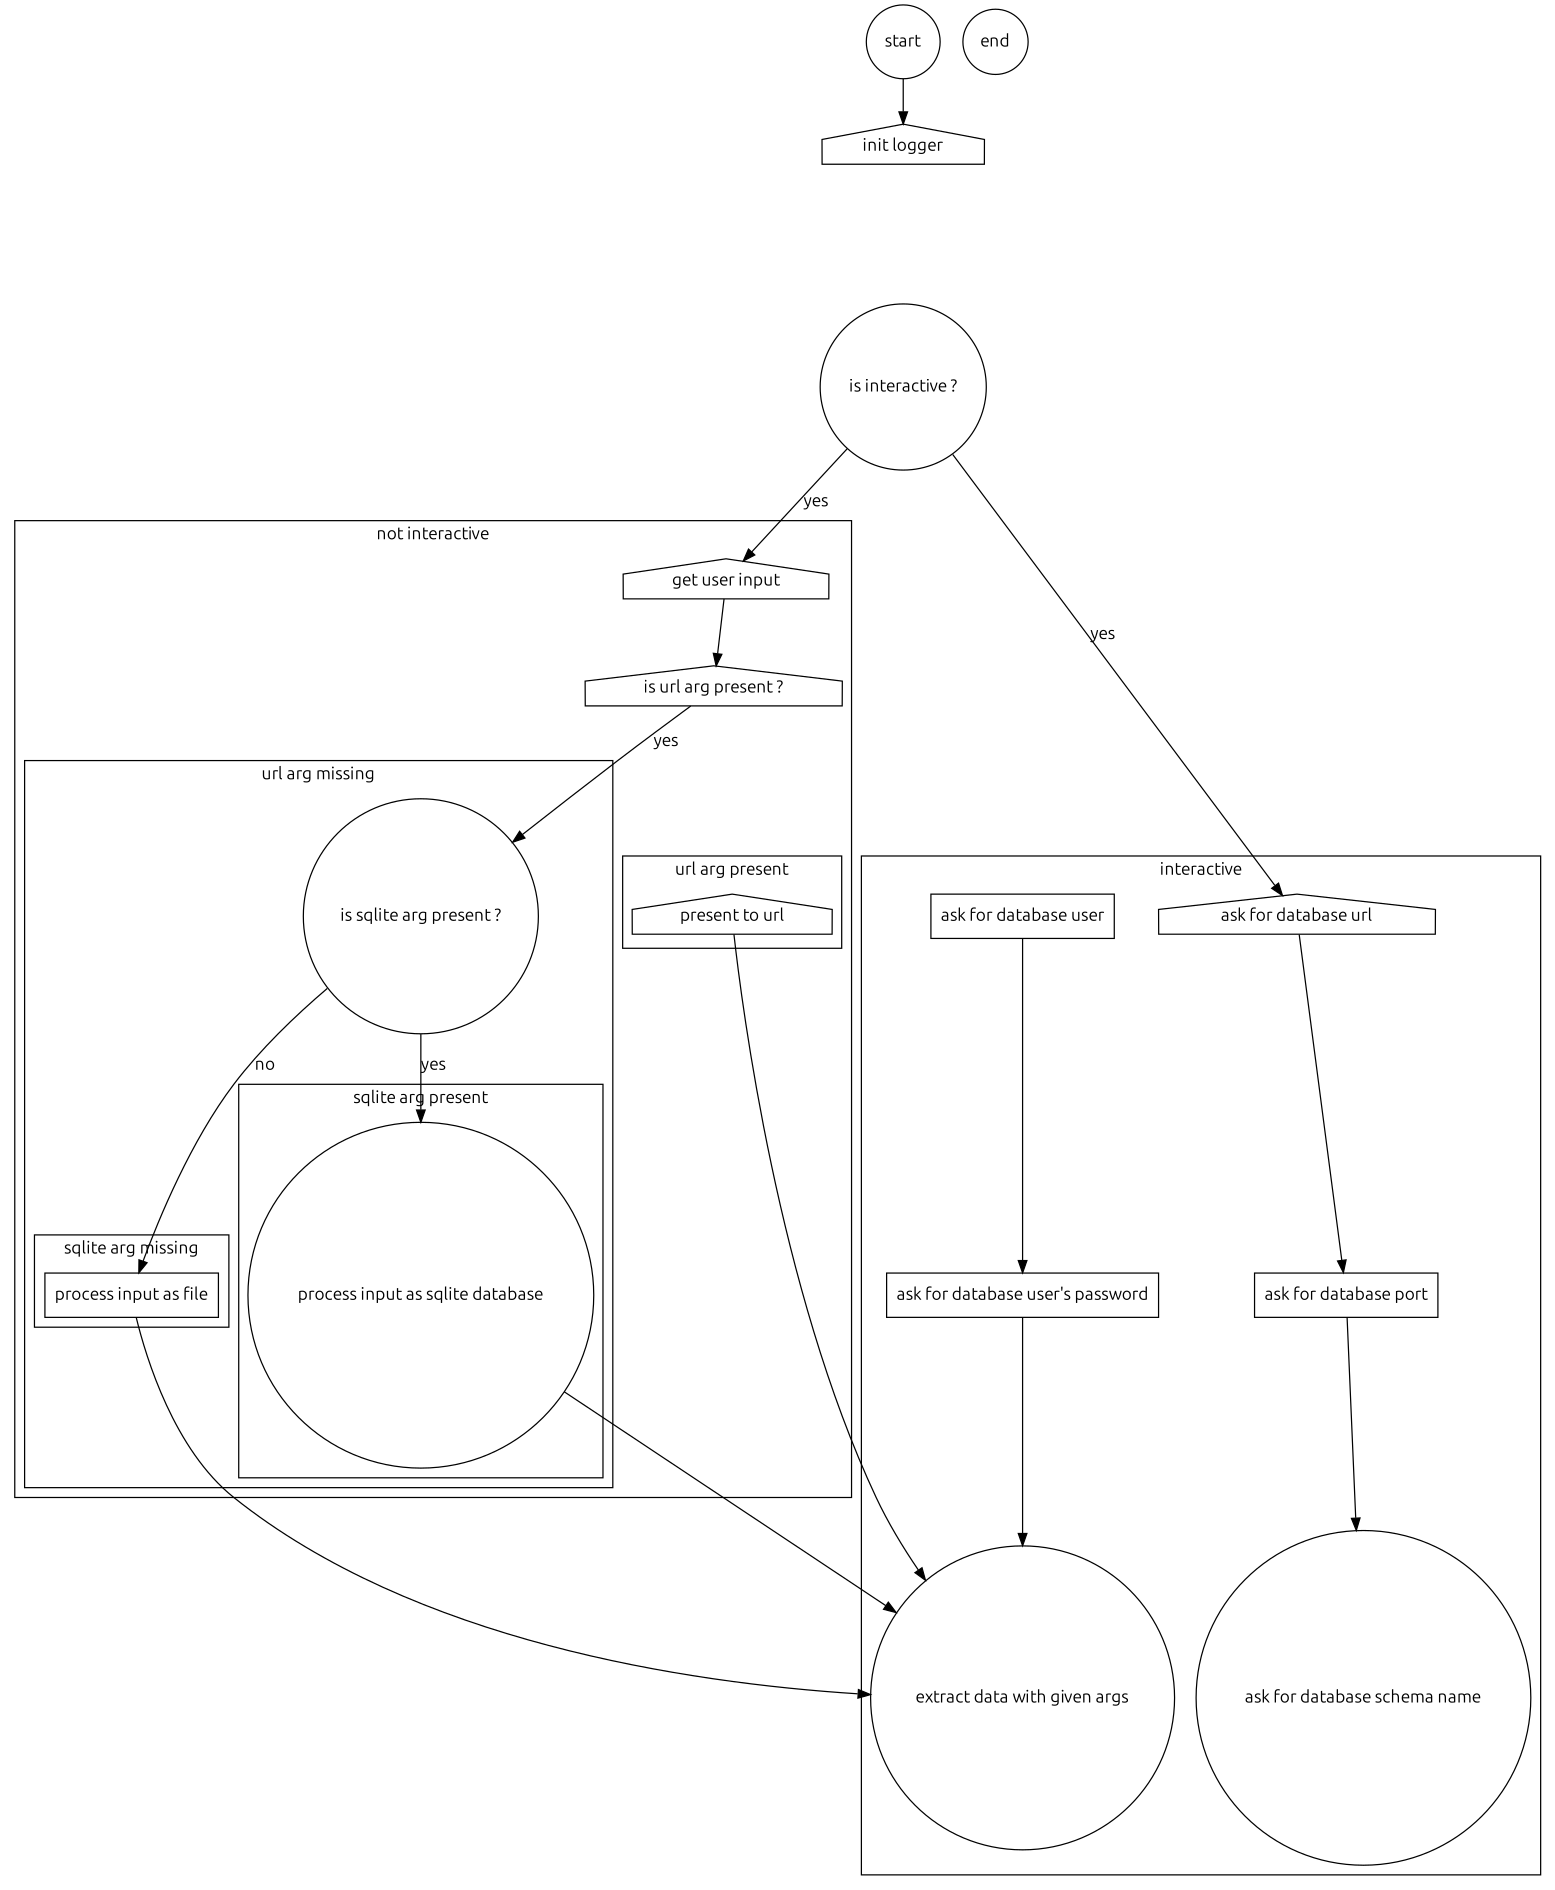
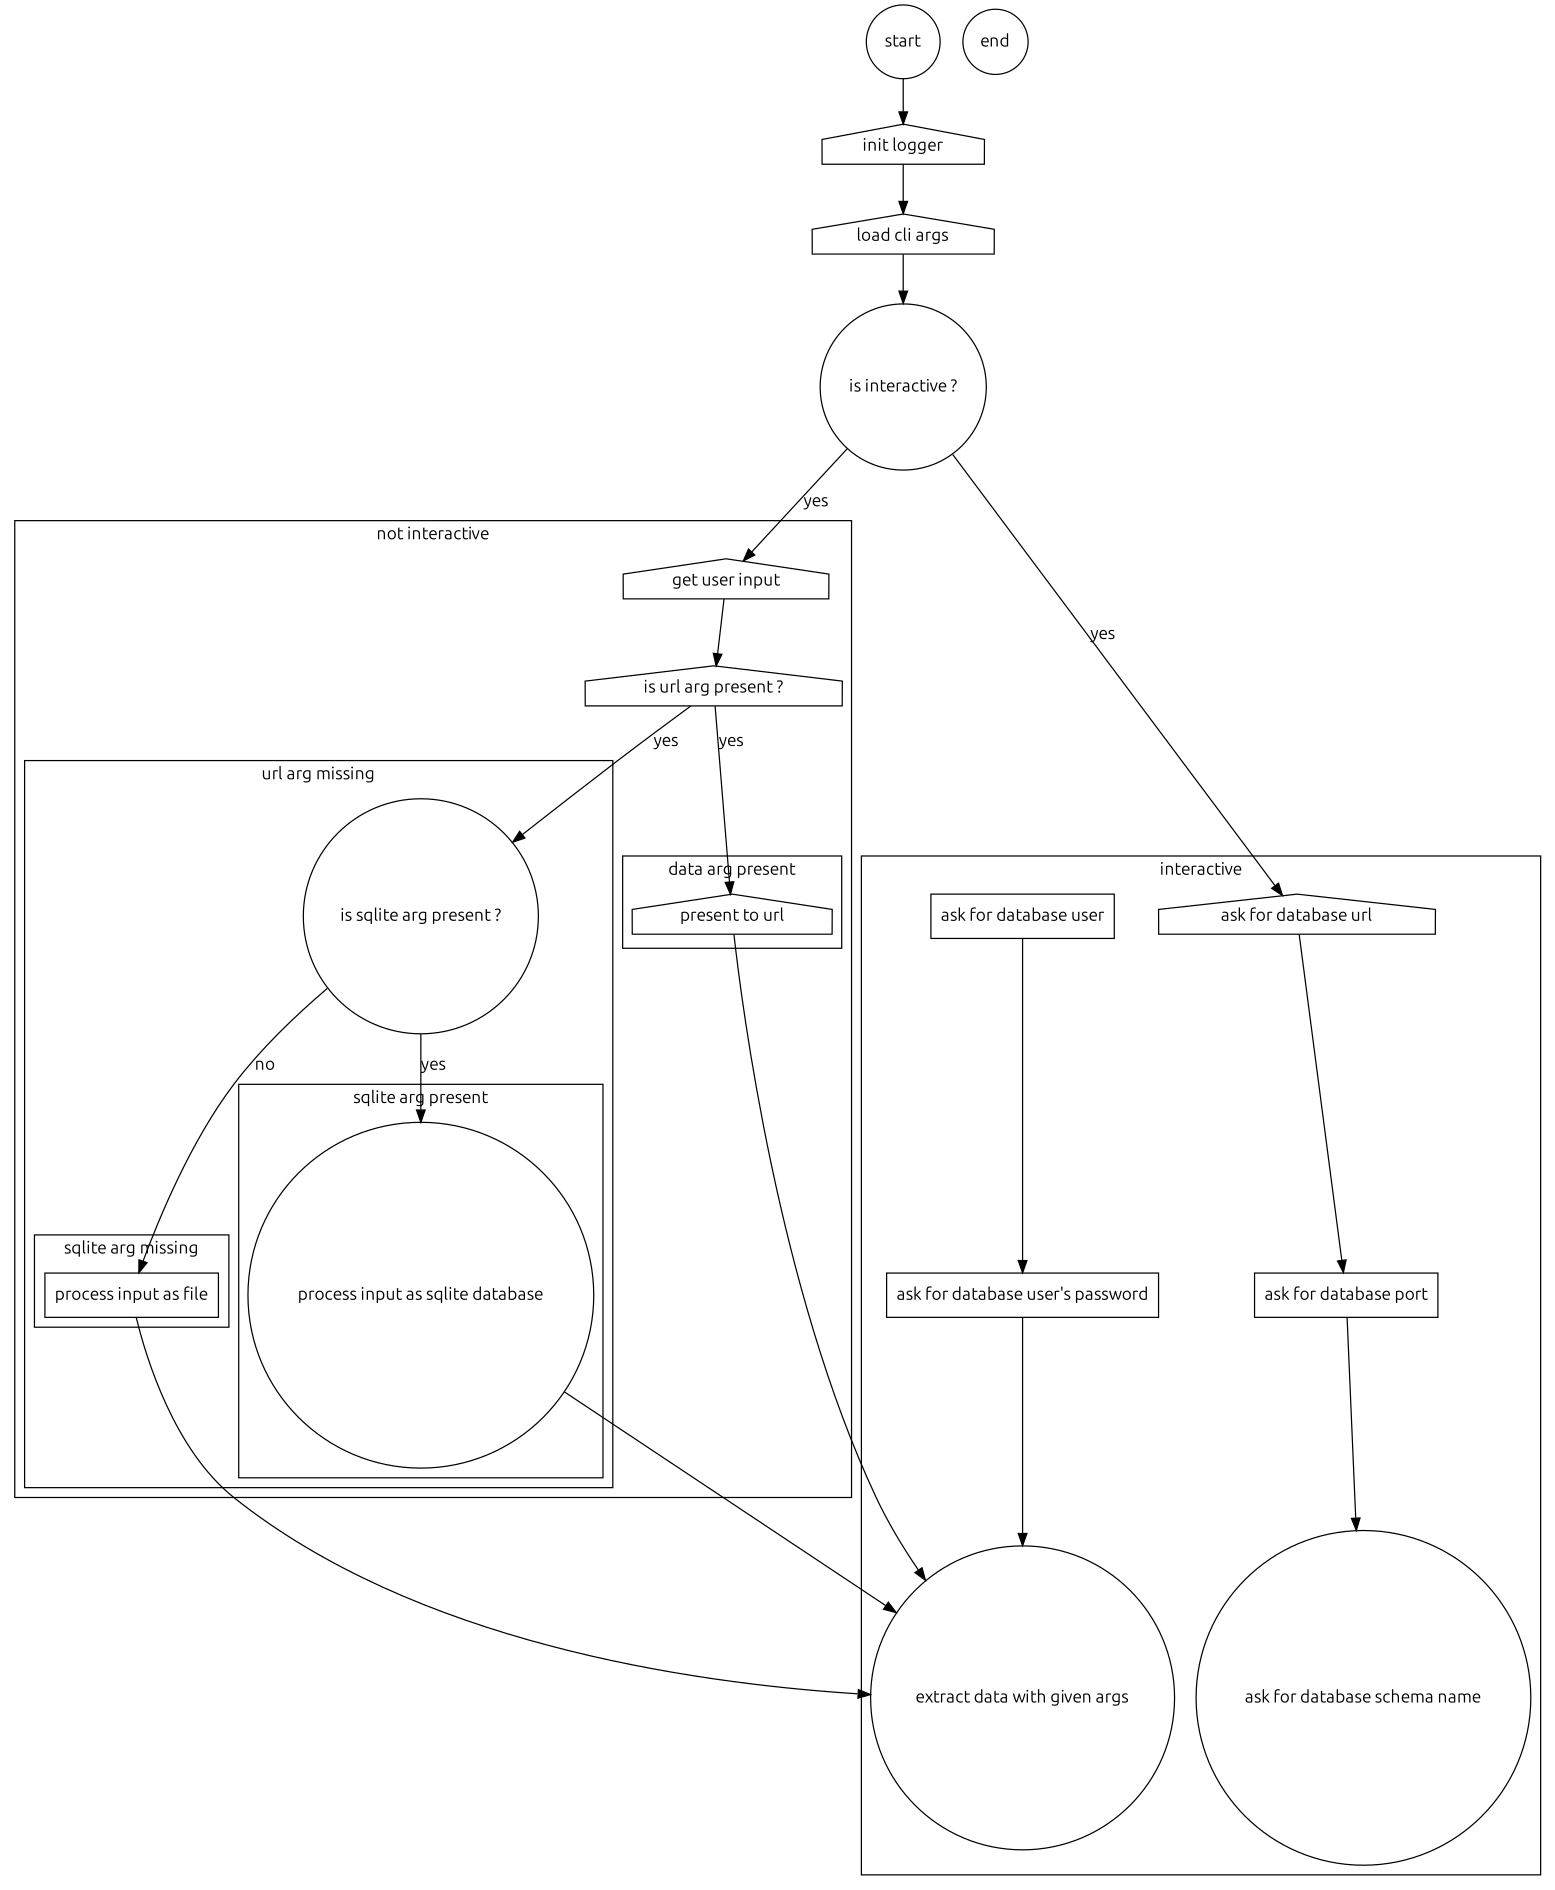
node "load cli args": added
edge "is url arg present ?" -> "present to url": added, label "yes"
cluster "url arg present": label "url arg present" -> "data arg present"
